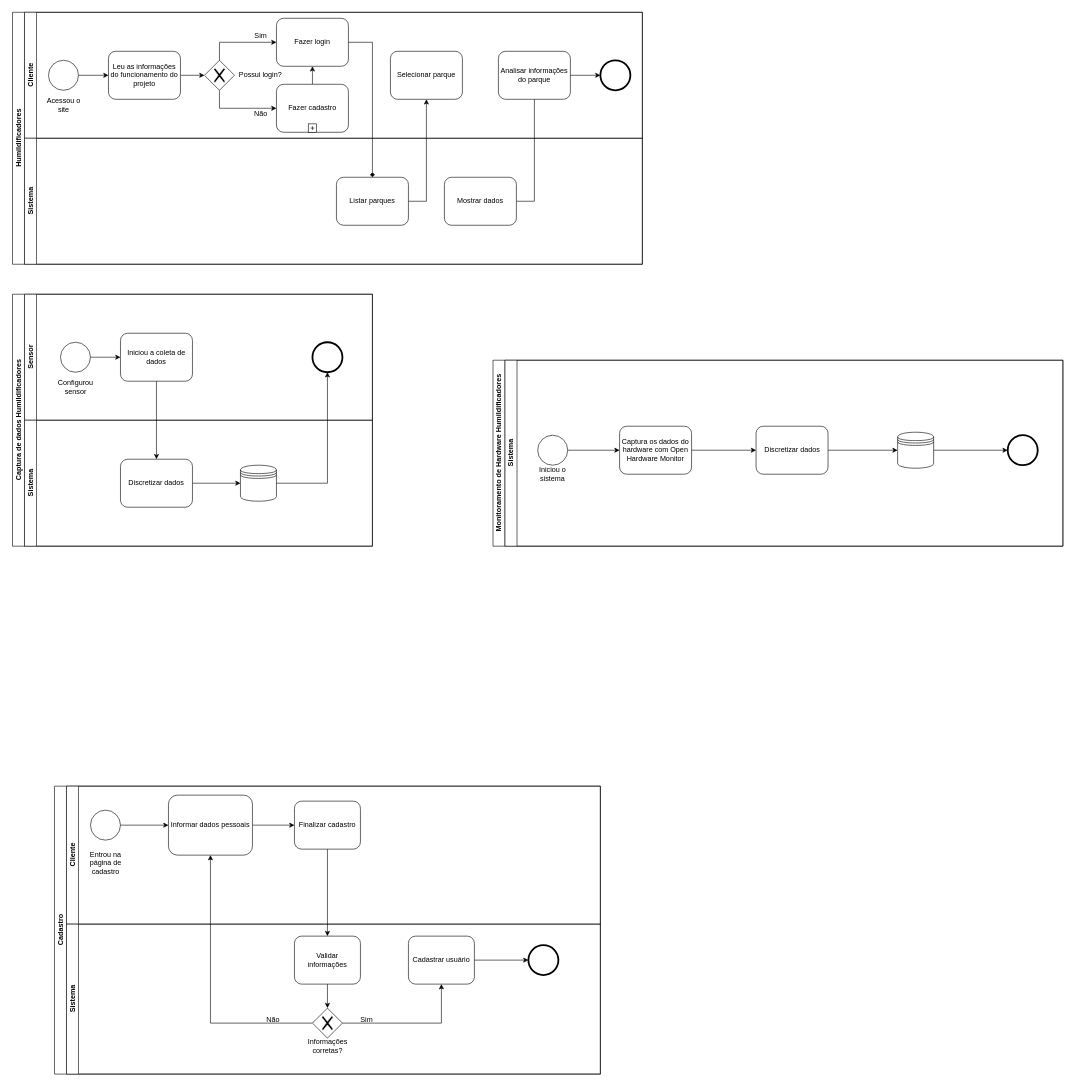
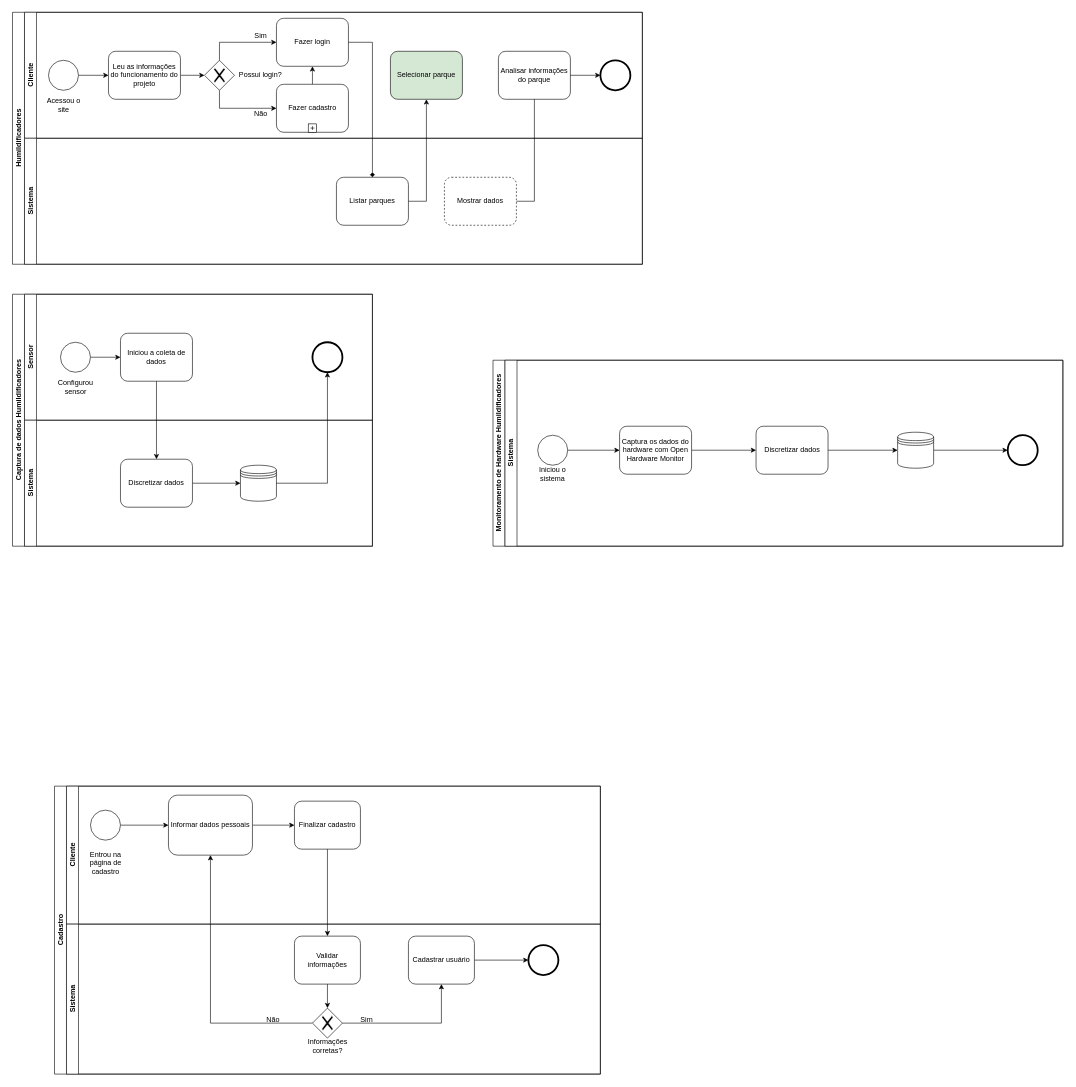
node "Selecionar parque": fillcolor #ffffff -> #d5e8d4
node "Mostrar dados": style solid -> dashed
